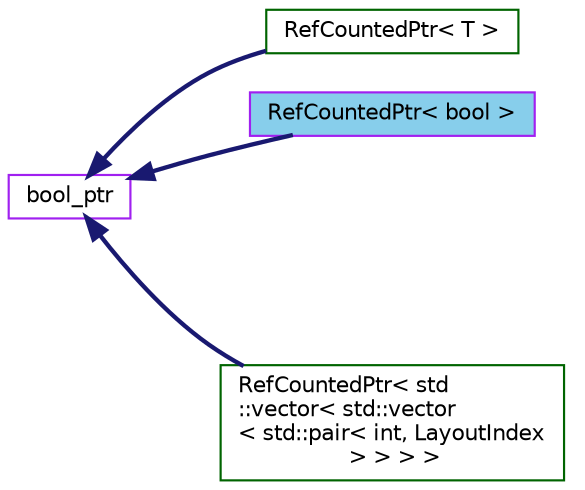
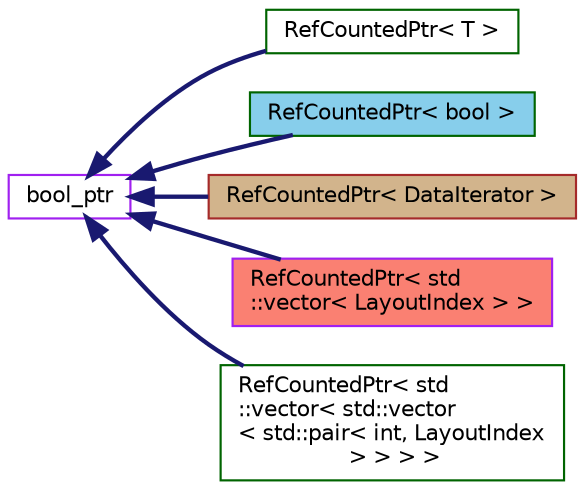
node "RefCountedPtr< bool >": color purple -> darkgreen
node "RefCountedPtr< DataIterator >": added
node "RefCountedPtr< std ::vector< LayoutIndex > >": added
